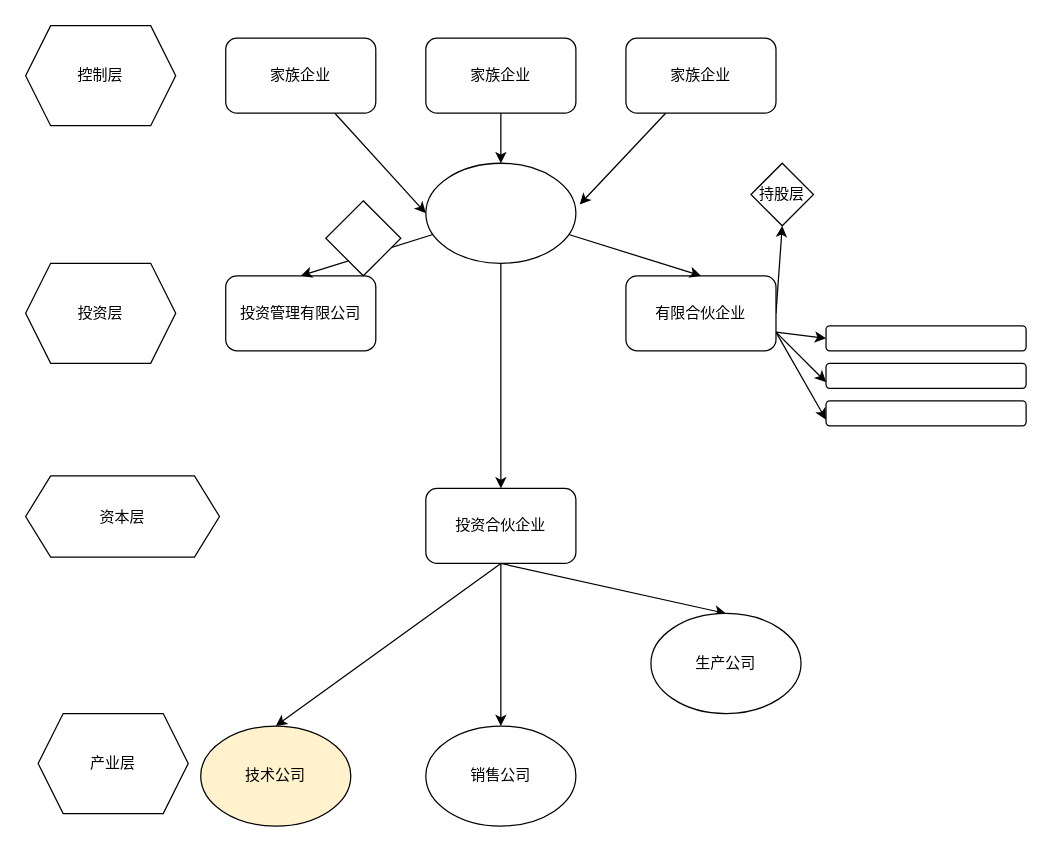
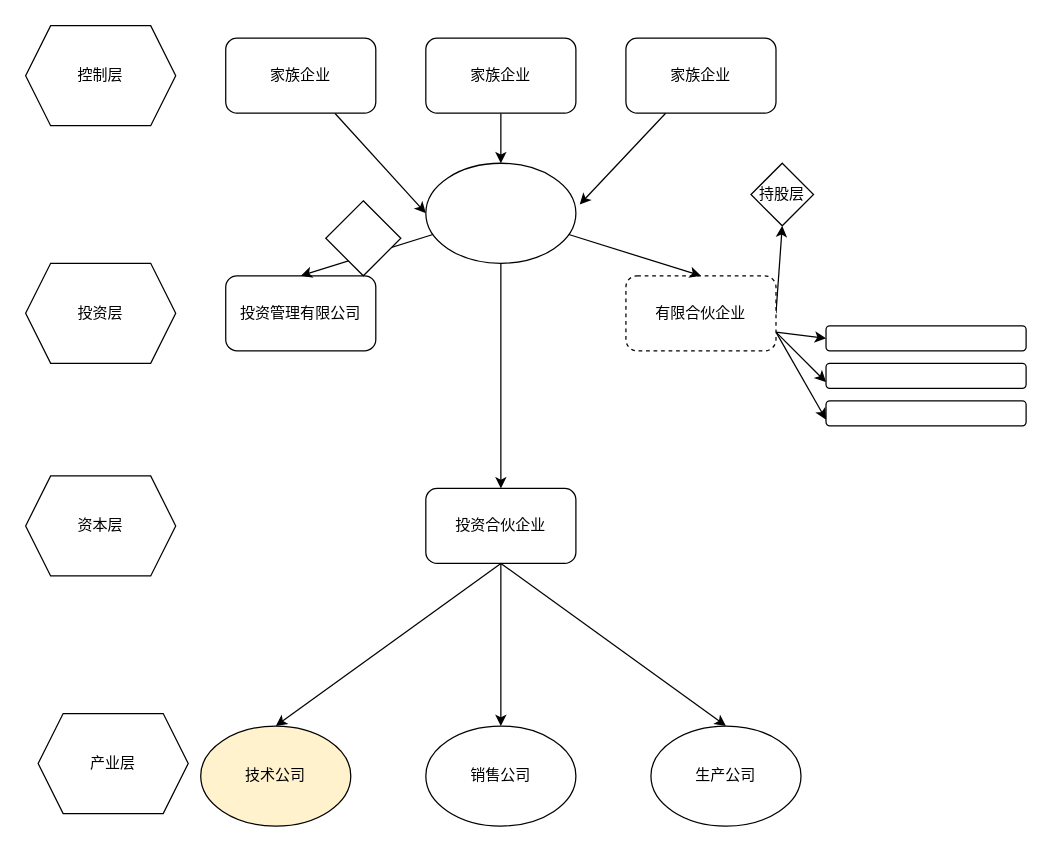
node "有限合伙企业": style solid -> dashed
node "资本层": size 194x81 -> 150x100
node "生产公司": moved (726, 663) -> (726, 776)
